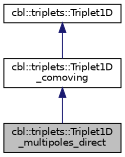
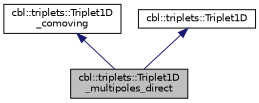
edge "cbl::triplets::Triplet1D _comoving" -> "cbl::triplets::Triplet1D": now "cbl::triplets::Triplet1D _multipoles_direct" -> "cbl::triplets::Triplet1D"
